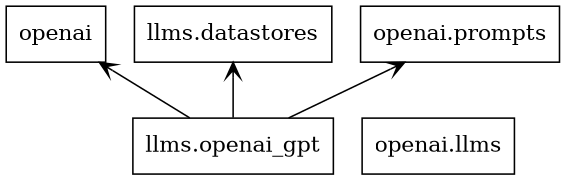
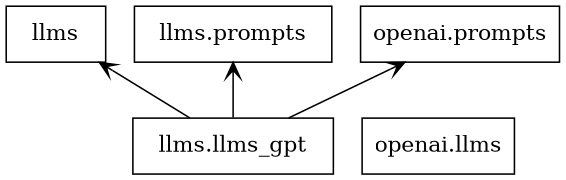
node "openai": label "openai" -> "llms"
node "llms.datastores": label "llms.datastores" -> "llms.prompts"
node "llms.openai_gpt": label "llms.openai_gpt" -> "llms.llms_gpt"
